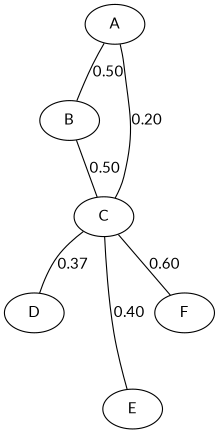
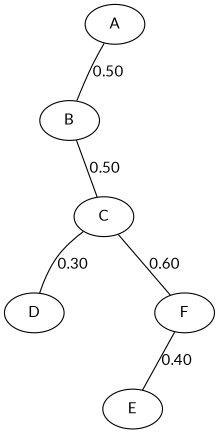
edge "A" -- "C": removed, label "0.20"
edge "C" -- "D": label "0.37" -> "0.30"
edge "C" -- "E": now "F" -- "E"
